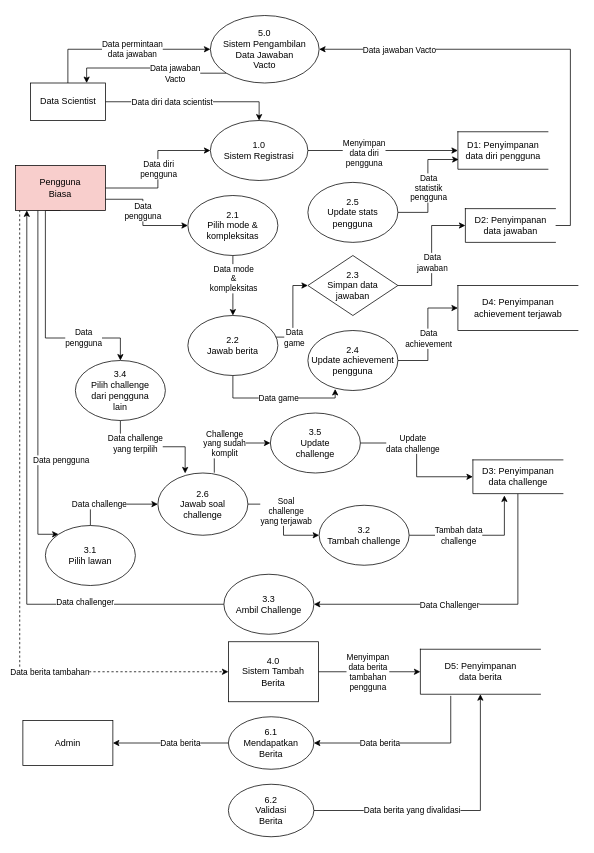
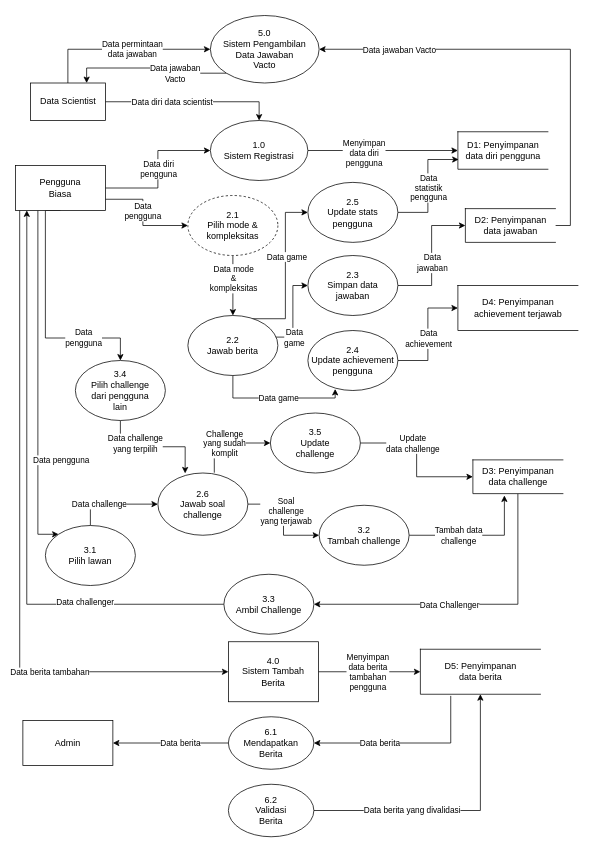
node "Pengguna Biasa": fillcolor #f8cecc -> #ffffff
node "2.1 Pilih mode & kompleksitas": style solid -> dashed
edge "2.2 Jawab berita" -> "2.5 Update stats pengguna": added, label "Data game"
node "2.3 Simpan data jawaban": shape diamond -> ellipse
edge "Pengguna Biasa" -> "4.0 Sistem Tambah Berita": style dashed -> solid
